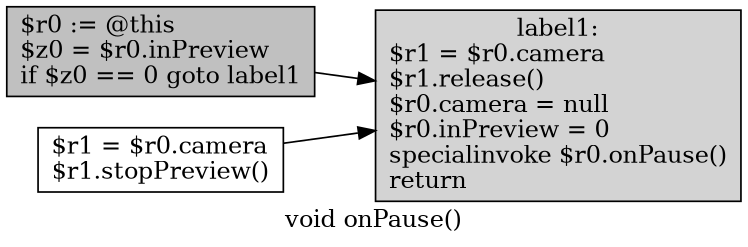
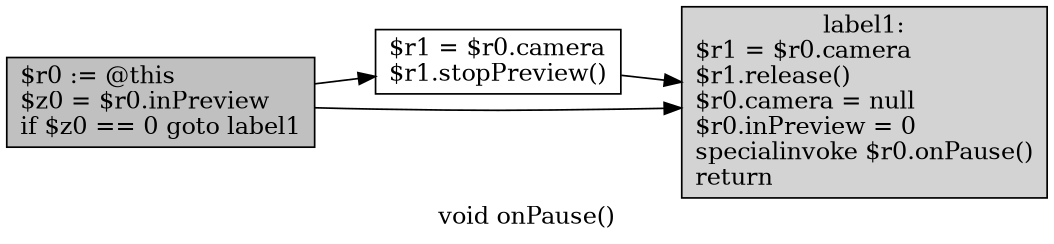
edge "$r0 := @this $z0 = $r0.inPreview if $z0 == 0 goto label1" -> "$r1 = $r0.camera $r1.stopPreview()": added
